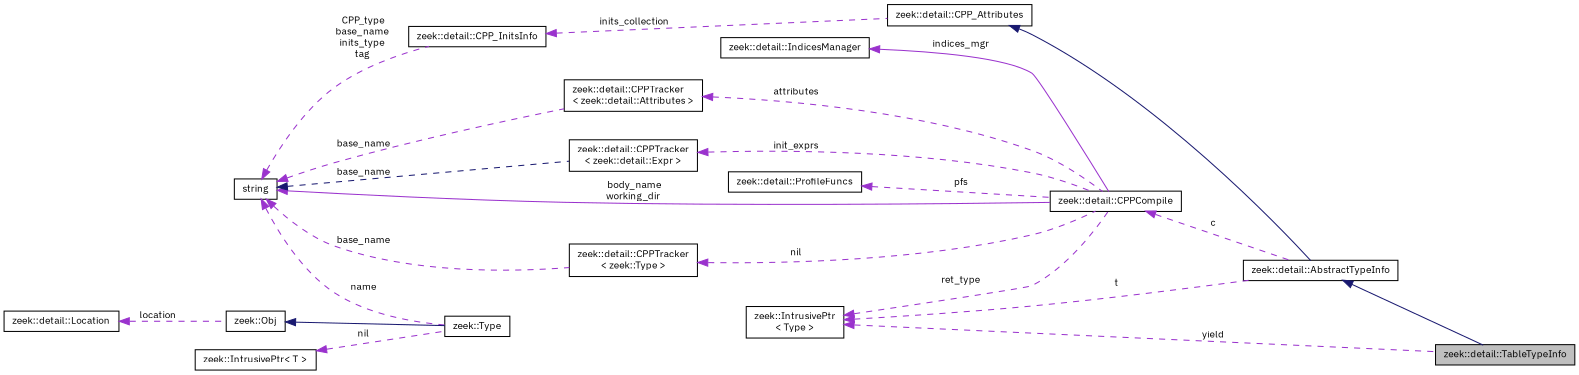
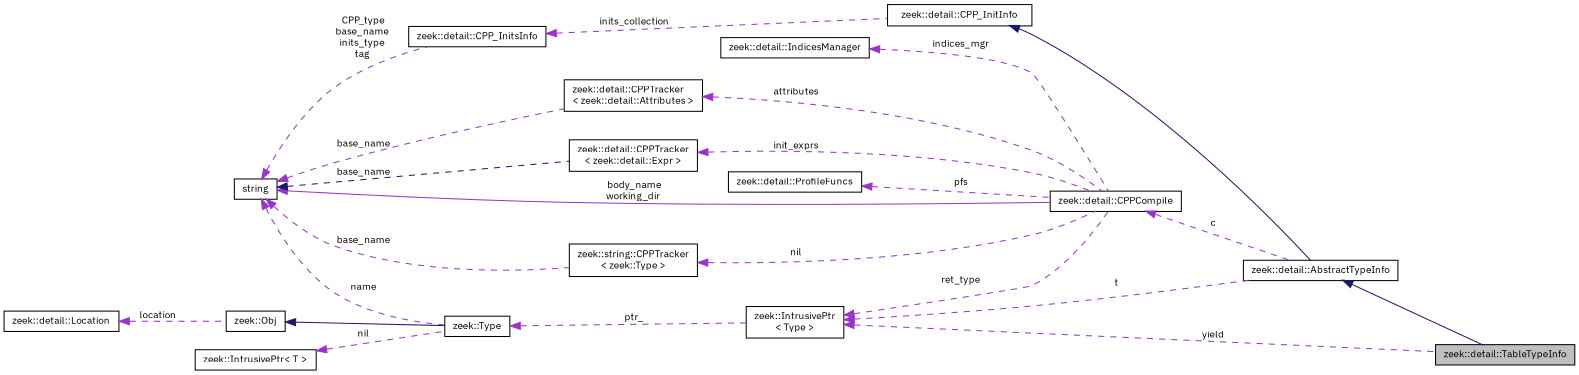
node "zeek::detail::CPP_Attributes": label "zeek::detail::CPP_Attributes" -> "zeek::detail::CPP_InitInfo"
edge "zeek::detail::CPPCompile" -> "zeek::detail::IndicesManager": style solid -> dashed
node "zeek::detail::CPPTracker < zeek::Type >": label "zeek::detail::CPPTracker < zeek::Type >" -> "zeek::string::CPPTracker < zeek::Type >"
edge "zeek::IntrusivePtr < Type >" -> "zeek::Type": added, label "ptr_"
